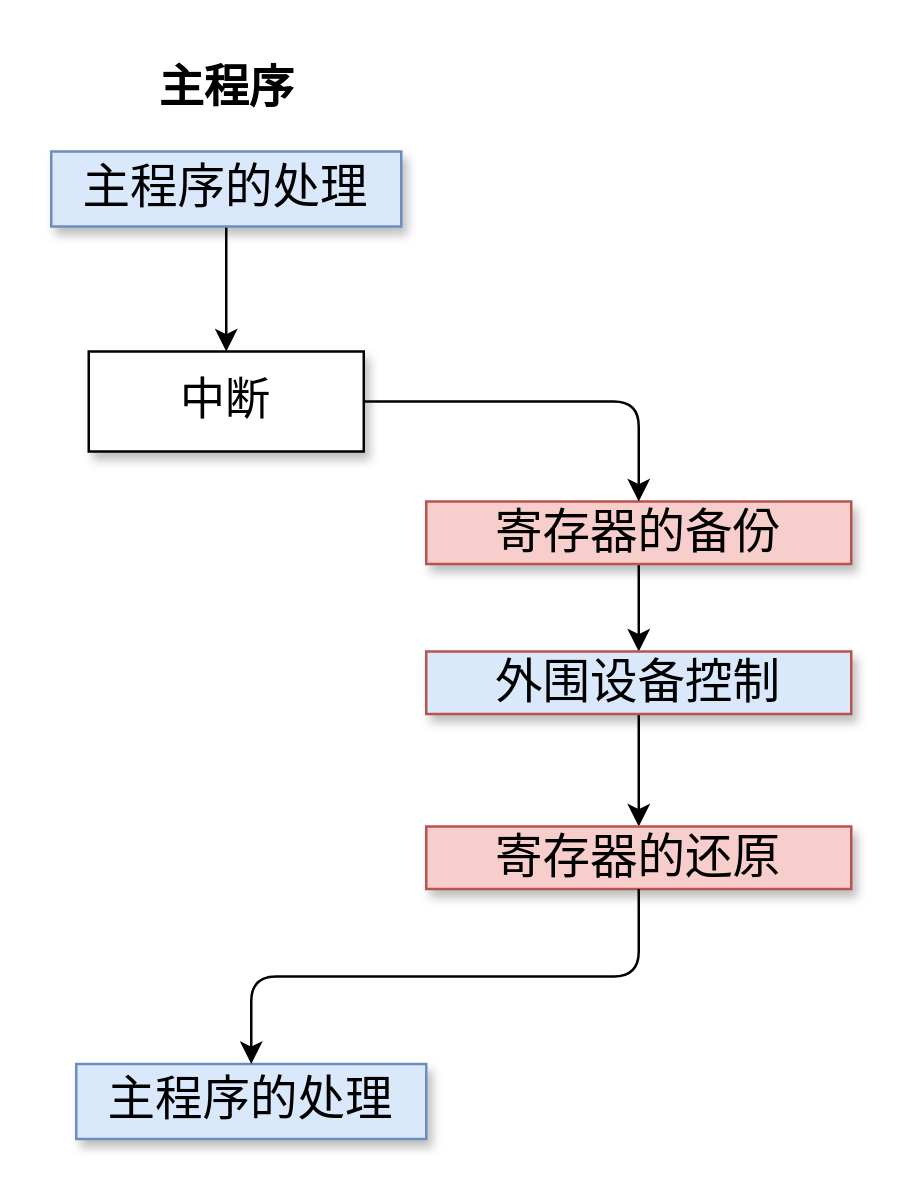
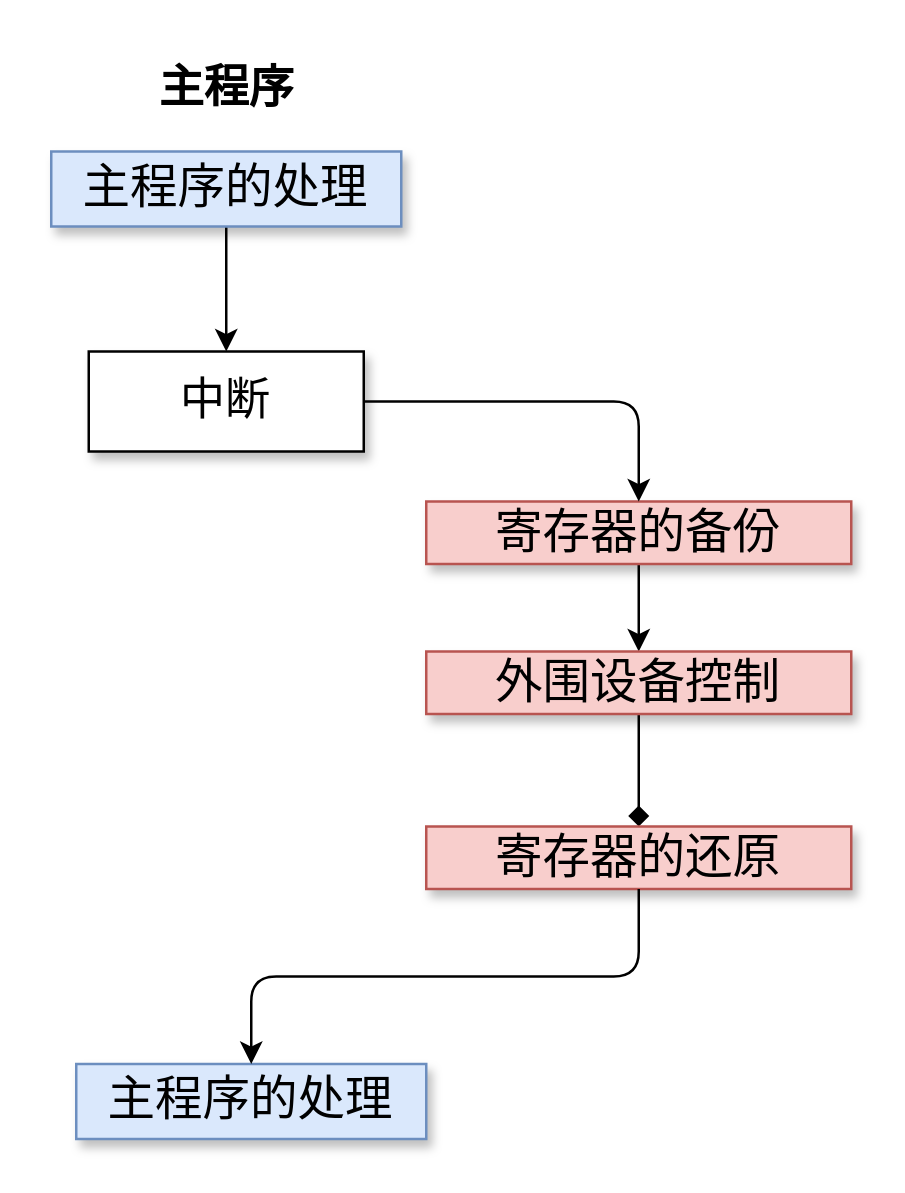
node "外围设备控制": fillcolor #dae8fc -> #f8cecc
edge "外围设备控制" -> "寄存器的还原": arrowhead classic -> diamond
